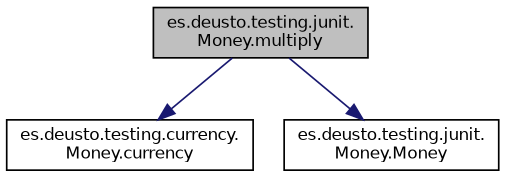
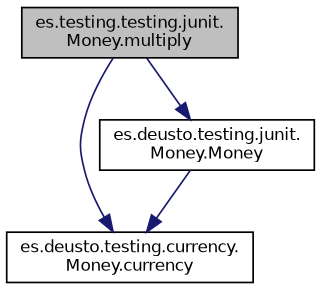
node "es.deusto.testing.junit. Money.multiply": label "es.deusto.testing.junit. Money.multiply" -> "es.testing.testing.junit. Money.multiply"
edge "es.deusto.testing.junit. Money.Money" -> "es.deusto.testing.currency. Money.currency": added
